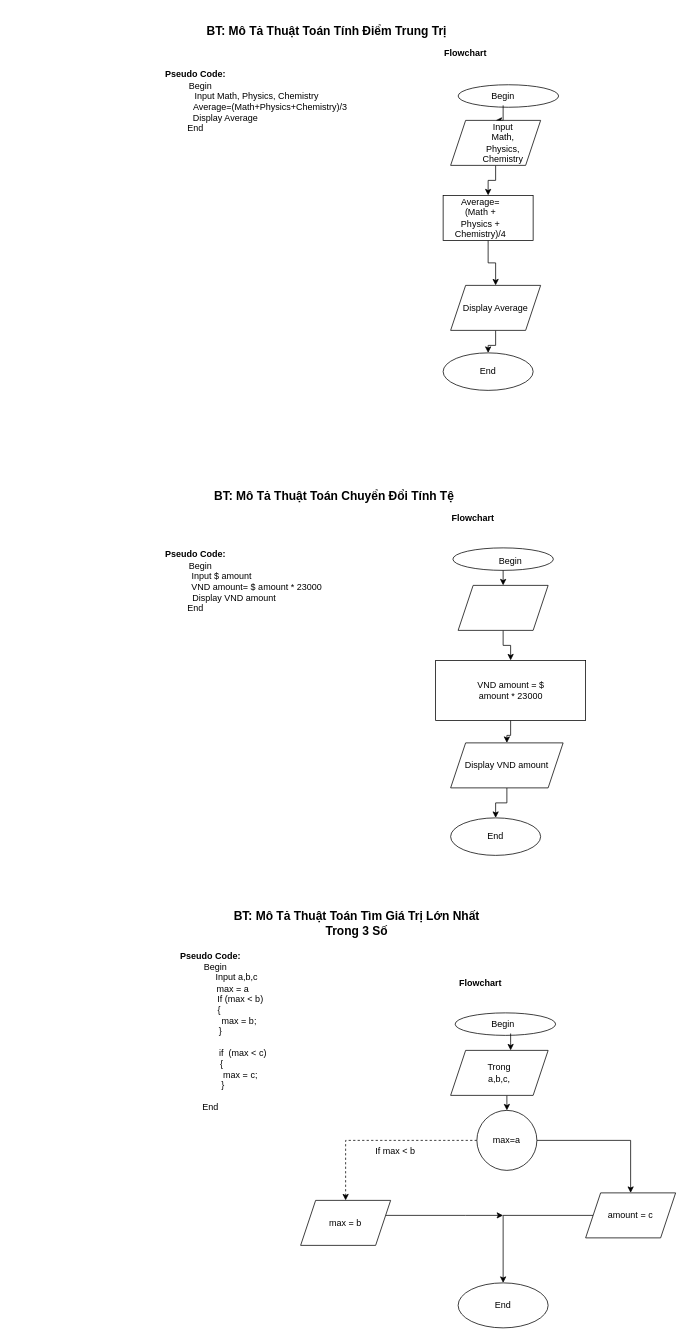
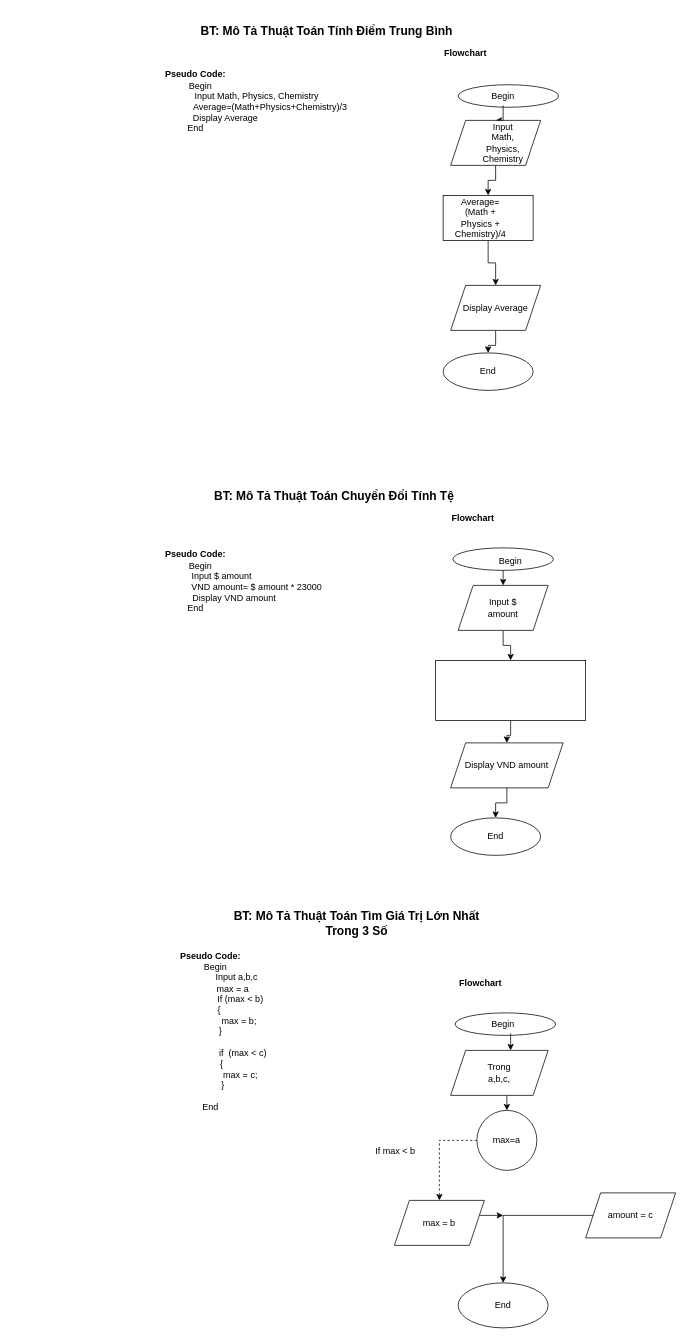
node "BT: Mô Tả Thuật Toán Tính Điểm Trung Trị": label "BT: Mô Tả Thuật Toán Tính Điểm Trung Trị" -> "BT: Mô Tả Thuật Toán Tính Điểm Trung Bình"
node "Input $ amount": added
node "VND amount = $ amount * 23000": removed
edge "max=a" -> "amount = c": removed
node "max = b": moved (345, 1223) -> (439, 1223)
